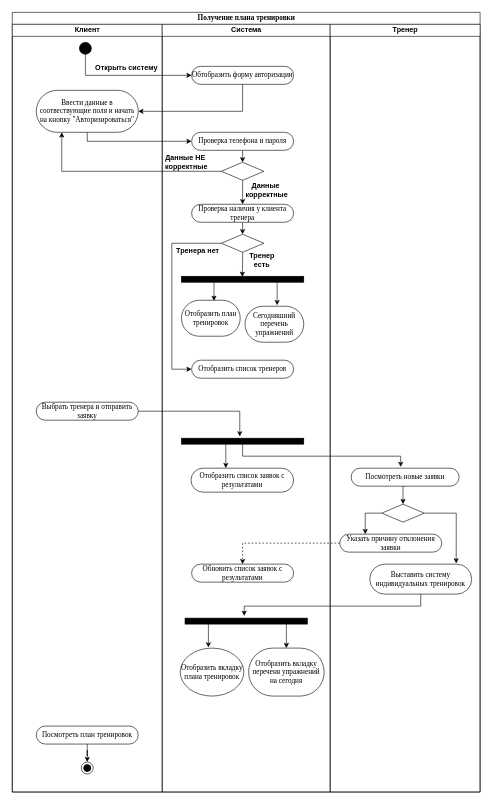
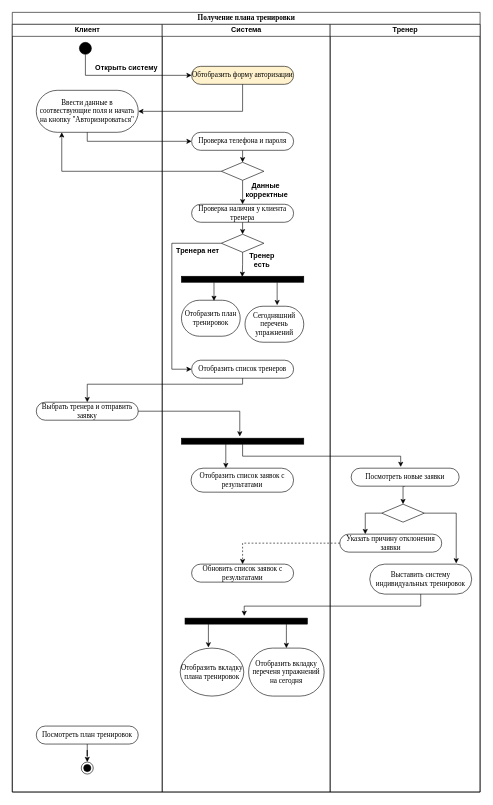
node "Обтобразить форму авторизации": fillcolor #ffffff -> #fff2cc
node "Данные НЕ корректные": removed
edge "Отобразить список тренеров" -> "Выбрать тренера и отправить заявку": added
